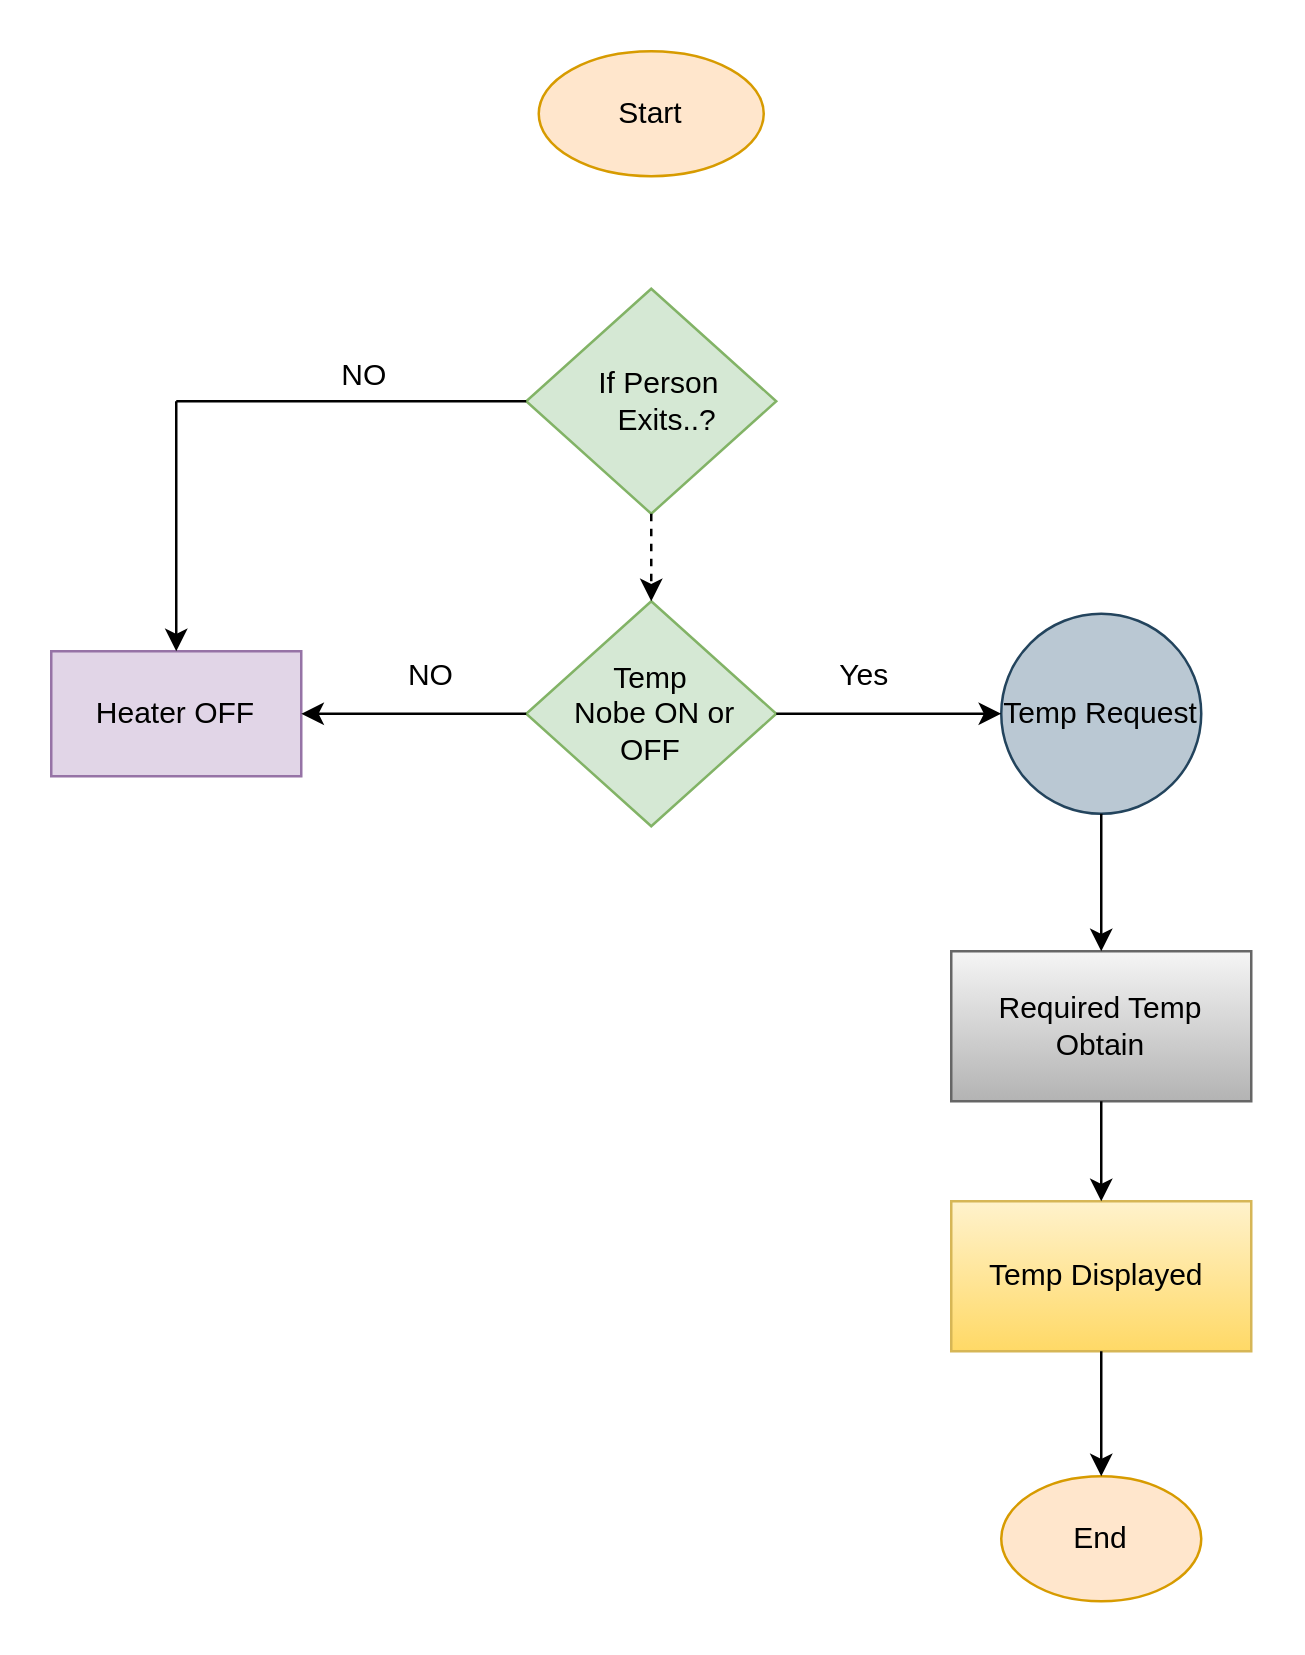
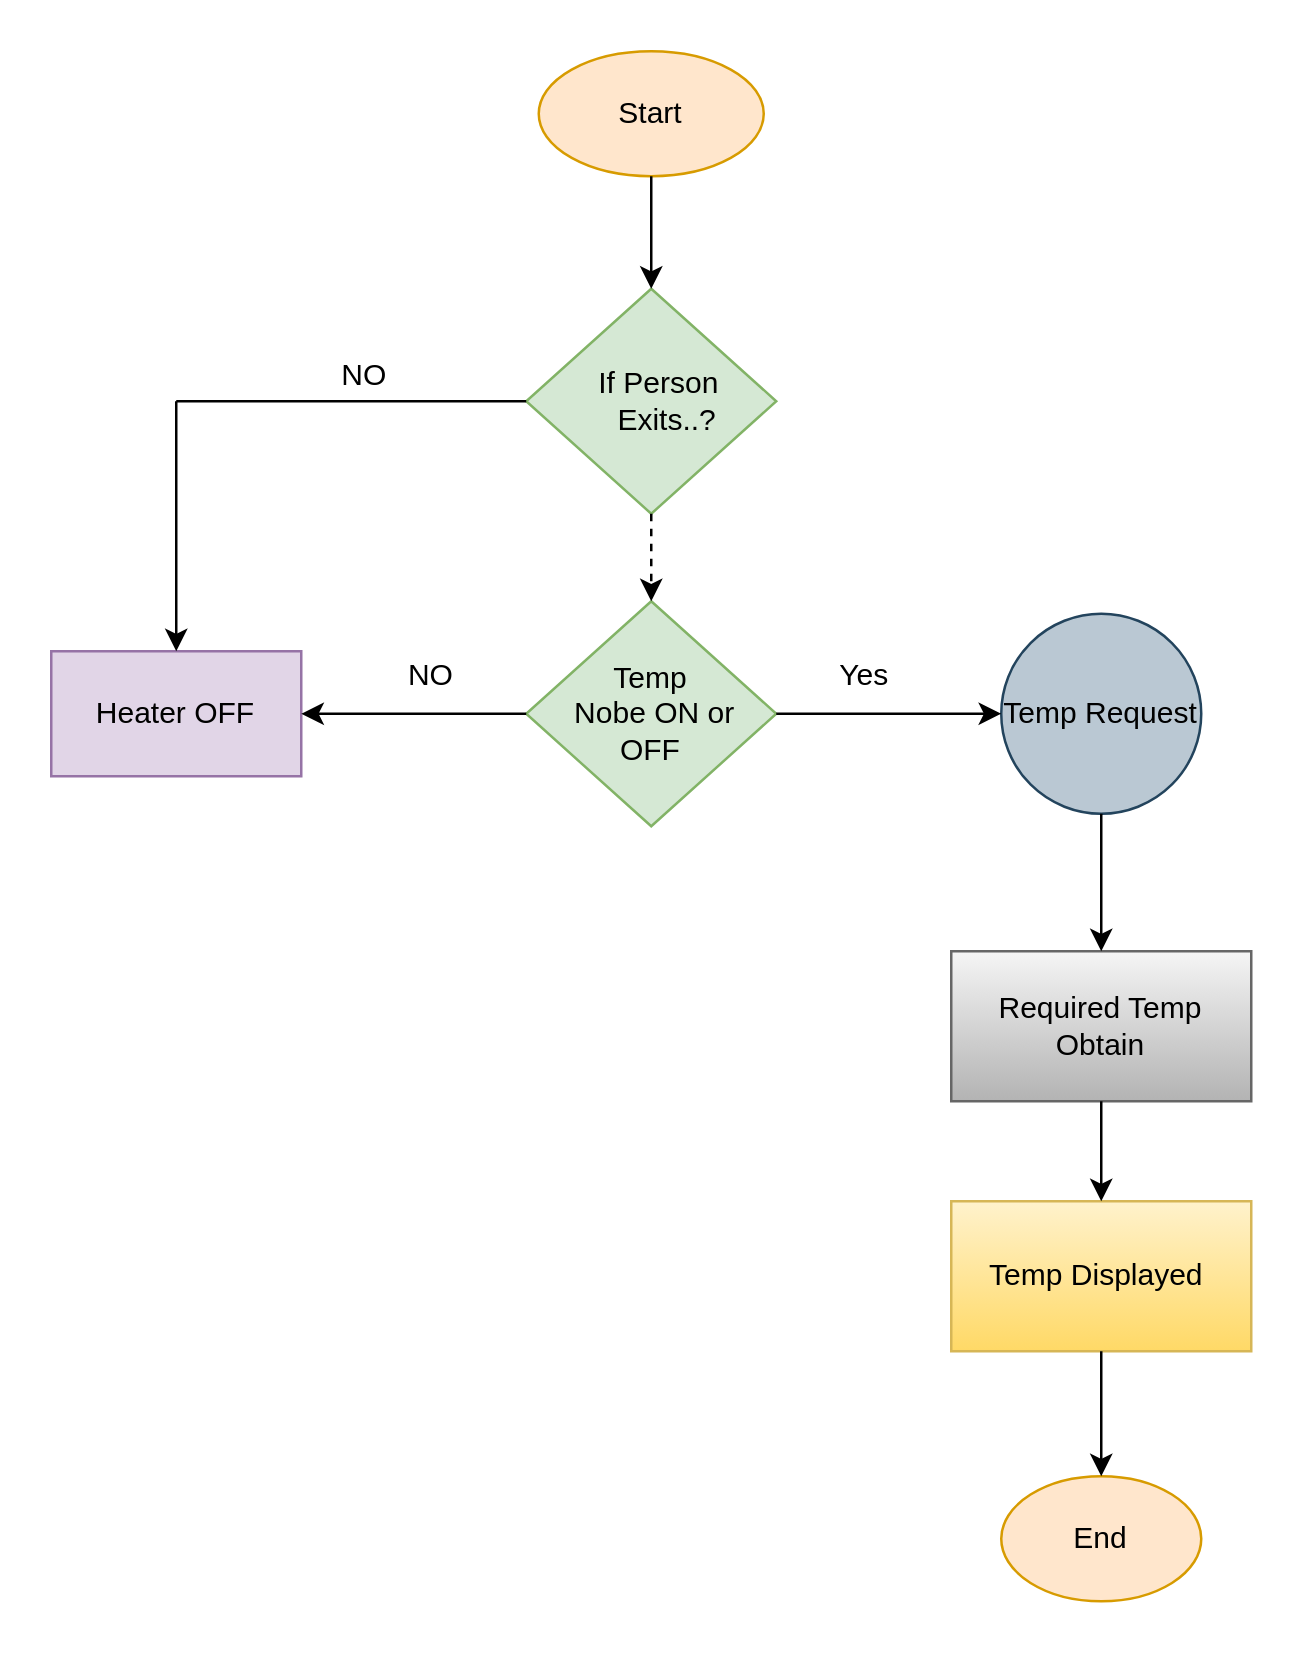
edge "Start" -> "If Person Exits..?": added
